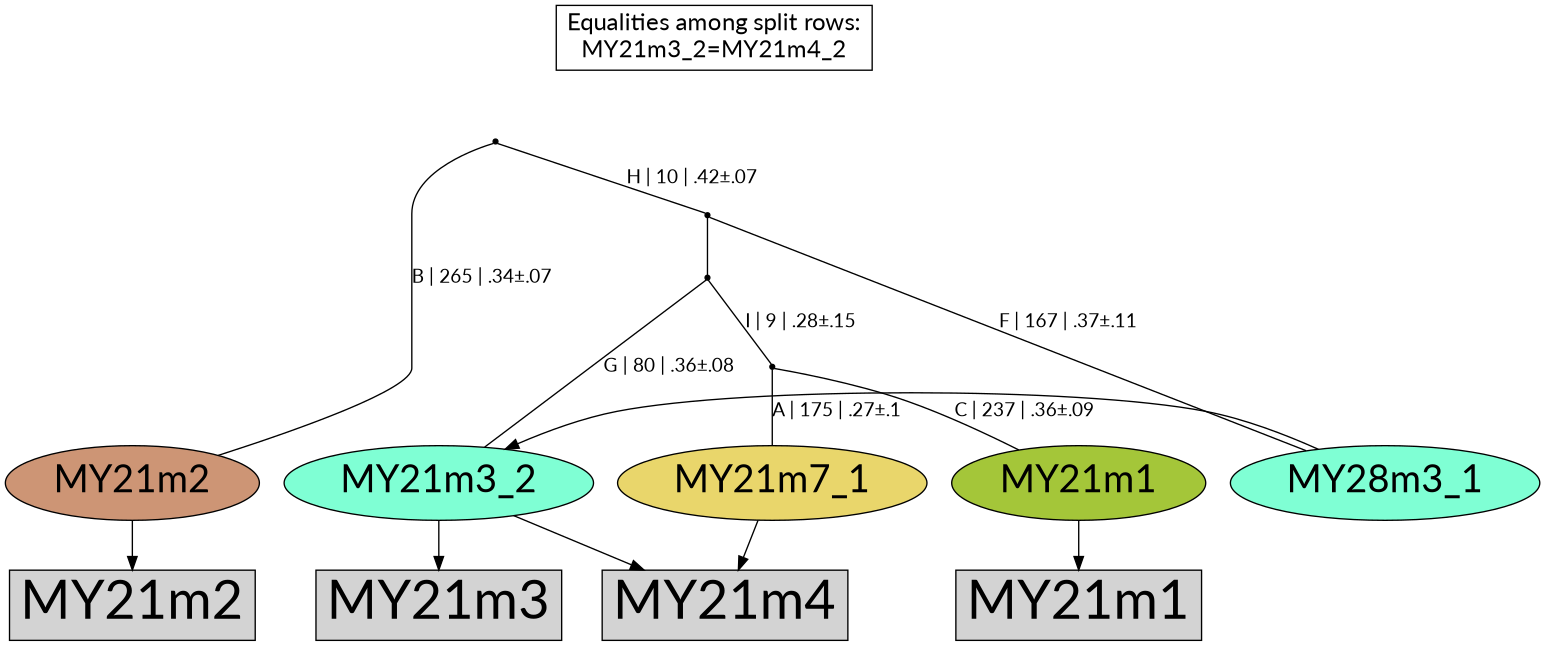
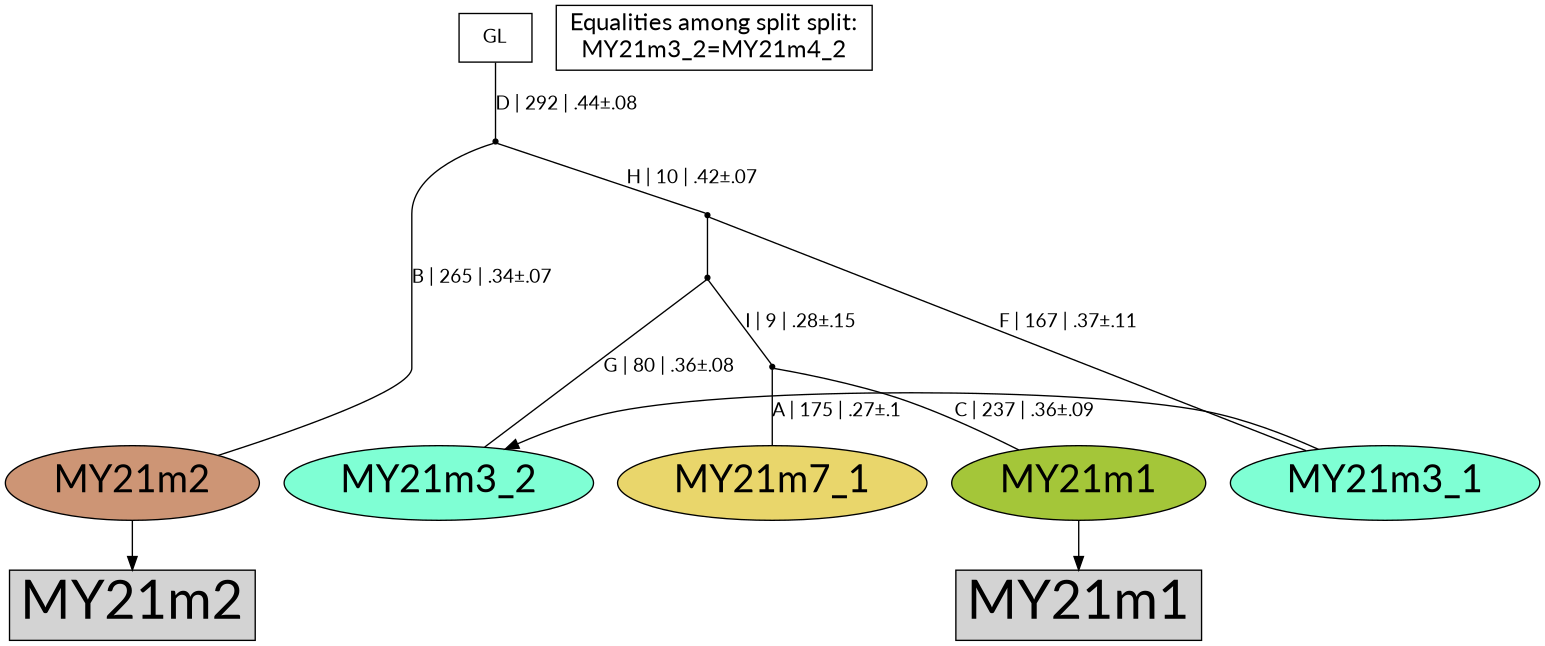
node "GL": added
node "Equalities among split rows: MY21m3_2=MY21m4_2": label "Equalities among split rows: MY21m3_2=MY21m4_2" -> "Equalities among split split: MY21m3_2=MY21m4_2"
node "MY28m3_1": label "MY28m3_1" -> "MY21m3_1"
node "MY21m3": removed
node "MY21m4": removed
